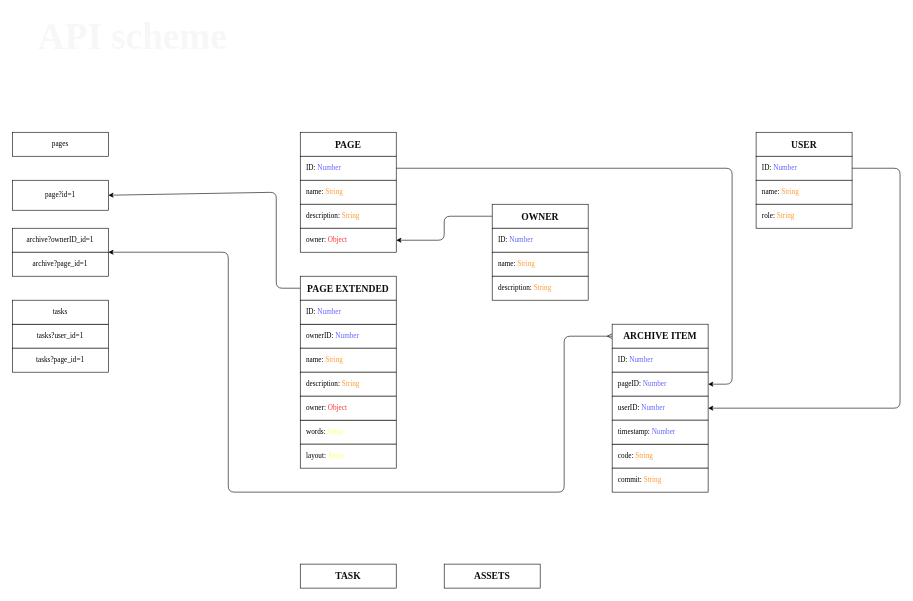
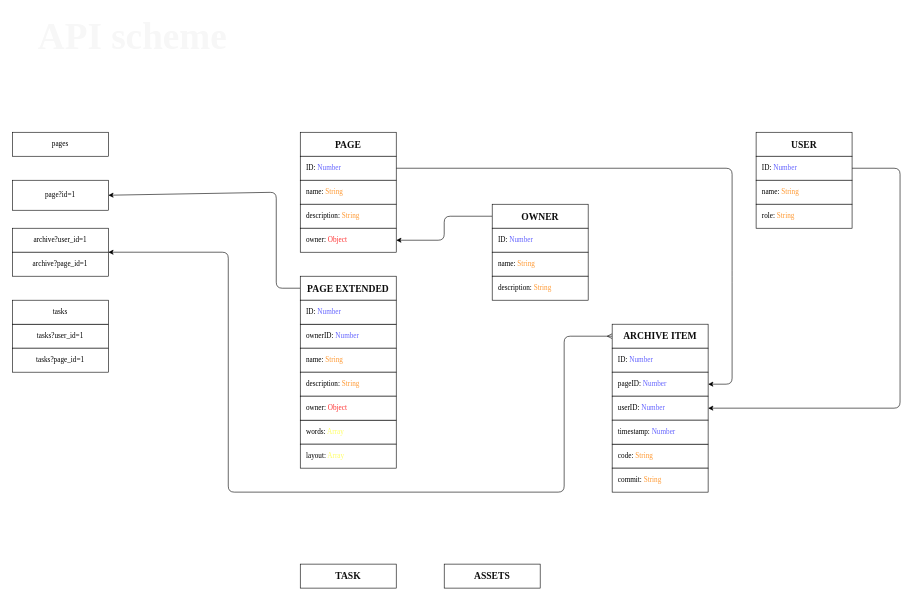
node "archive?ownerID_id=1": label "archive?ownerID_id=1" -> "archive?user_id=1"
